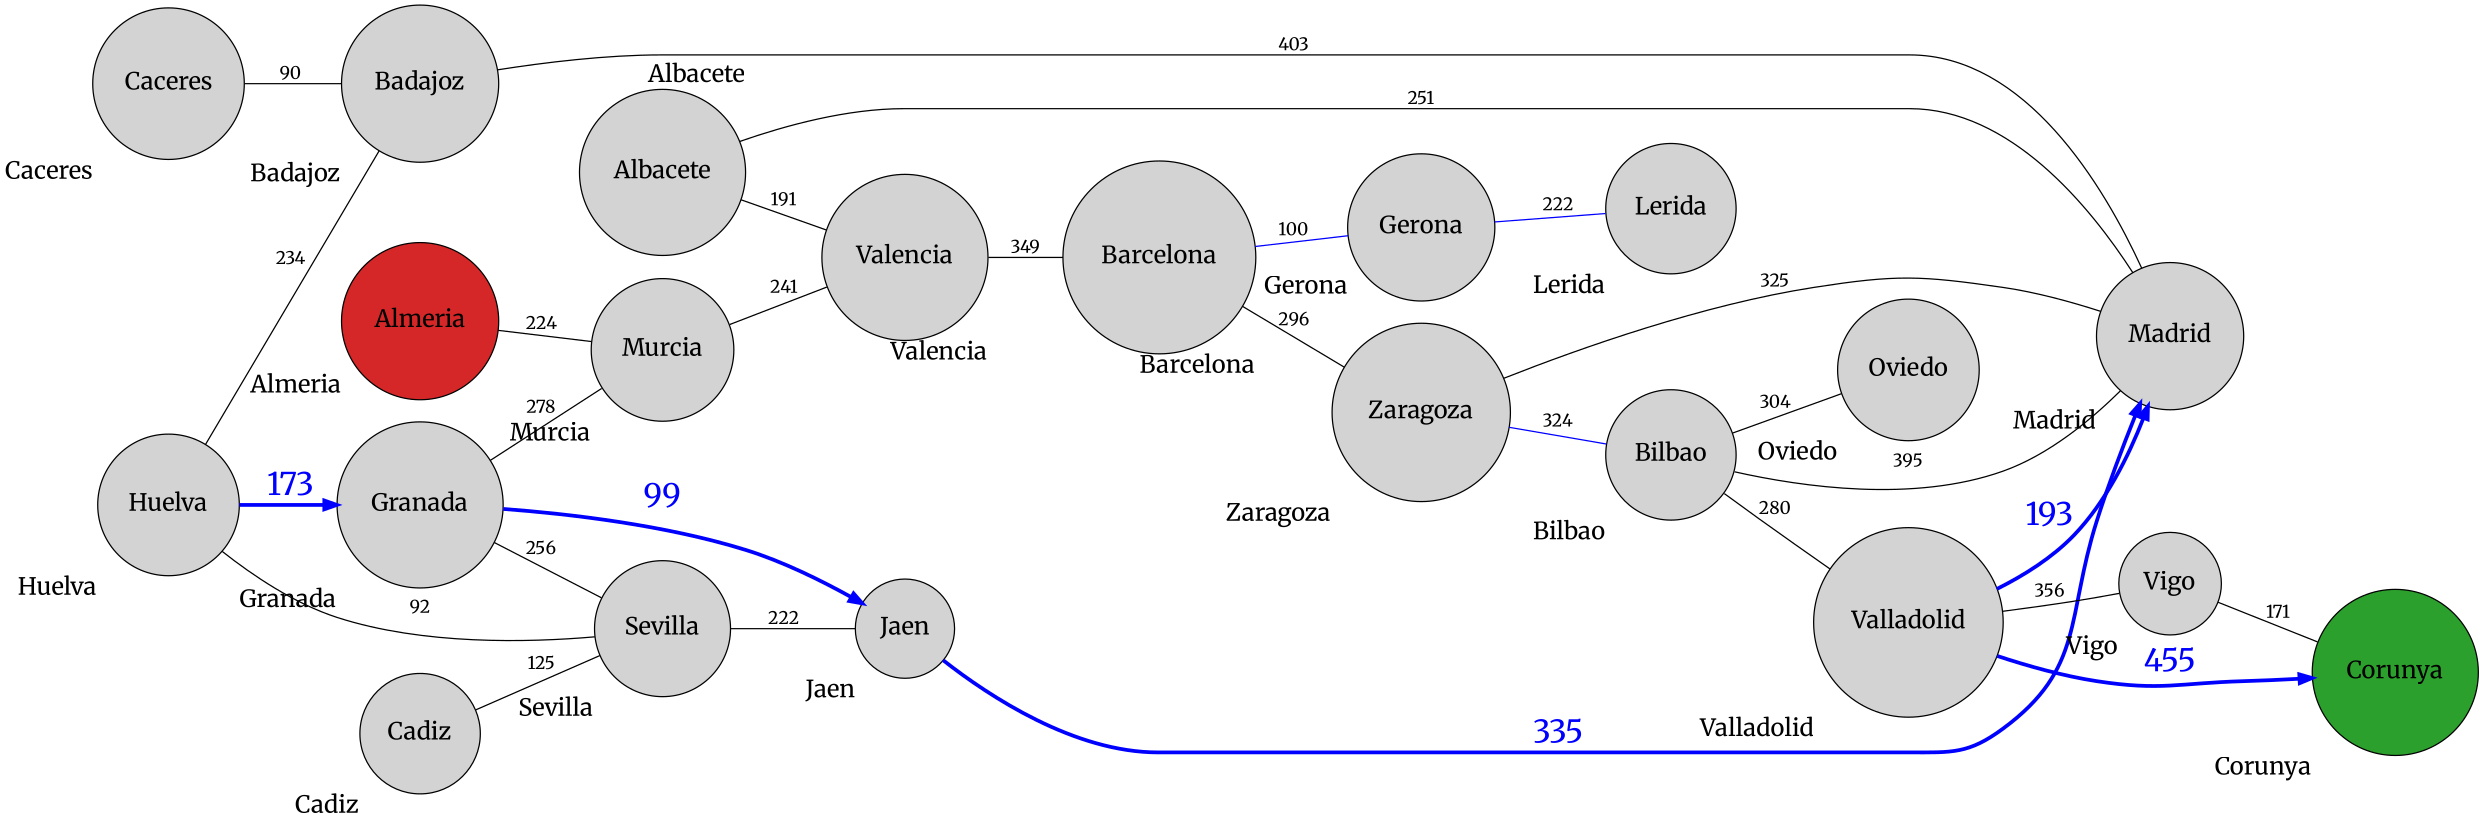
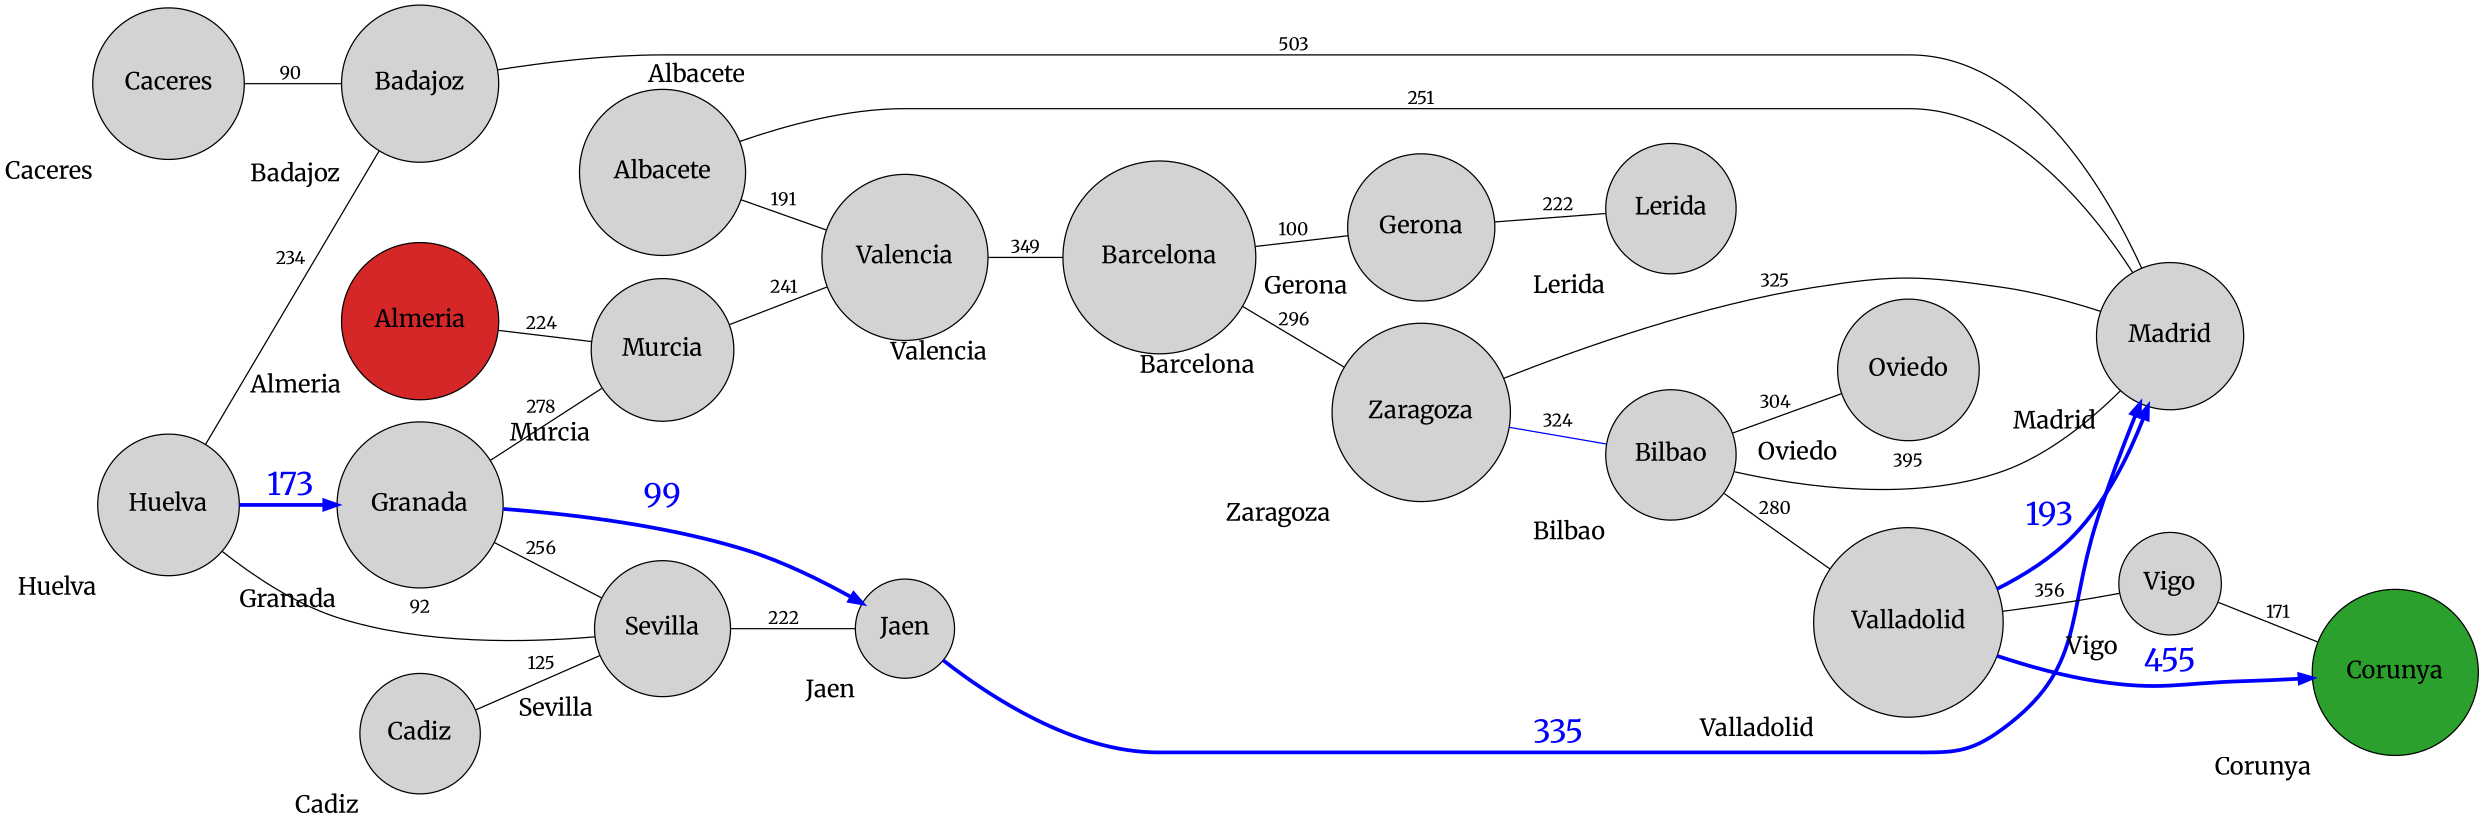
edge "Badajoz Badajoz" -- "Madrid Madrid": label "403" -> "503"
edge "Lerida Lerida" -- "Gerona Gerona": color blue -> black
edge "Gerona Gerona" -- "Barcelona Barcelona": color blue -> black
